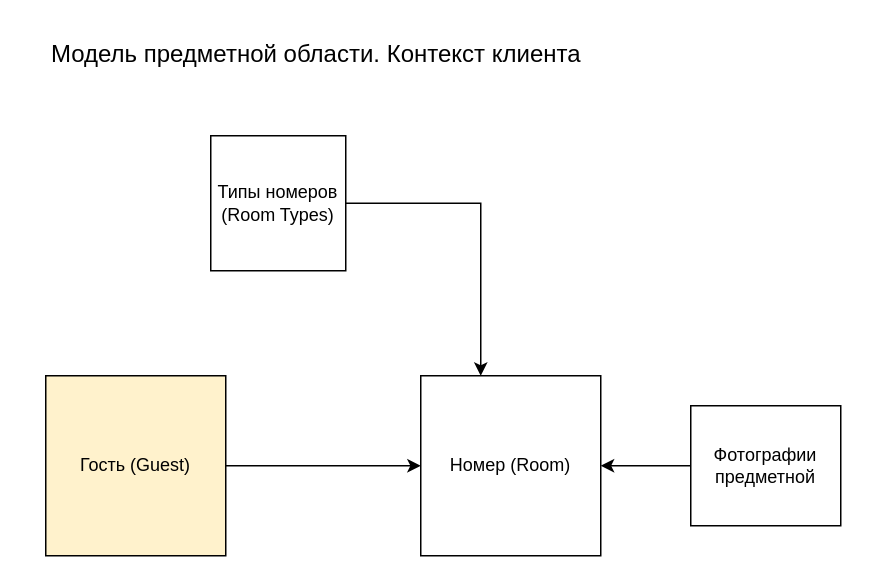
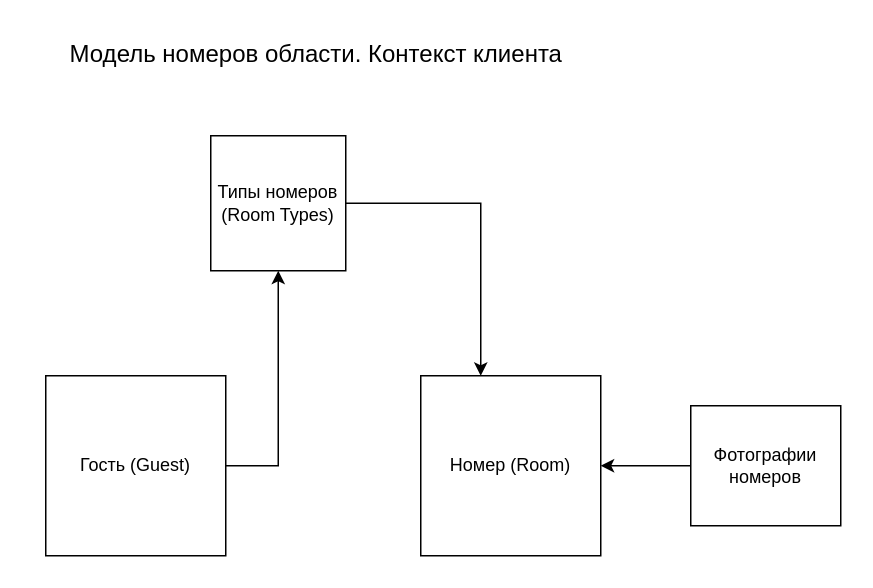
node "Модель предметной области. Контекст клиента": label "Модель предметной области. Контекст клиента" -> "Модель номеров области. Контекст клиента"
node "Гость (Guest)": fillcolor #fff2cc -> #ffffff
edge "Гость (Guest)" -> "Номер (Room)": now "Гость (Guest)" -> "Типы номеров (Room Types)"
node "Фотографии предметной": label "Фотографии предметной" -> "Фотографии номеров"
